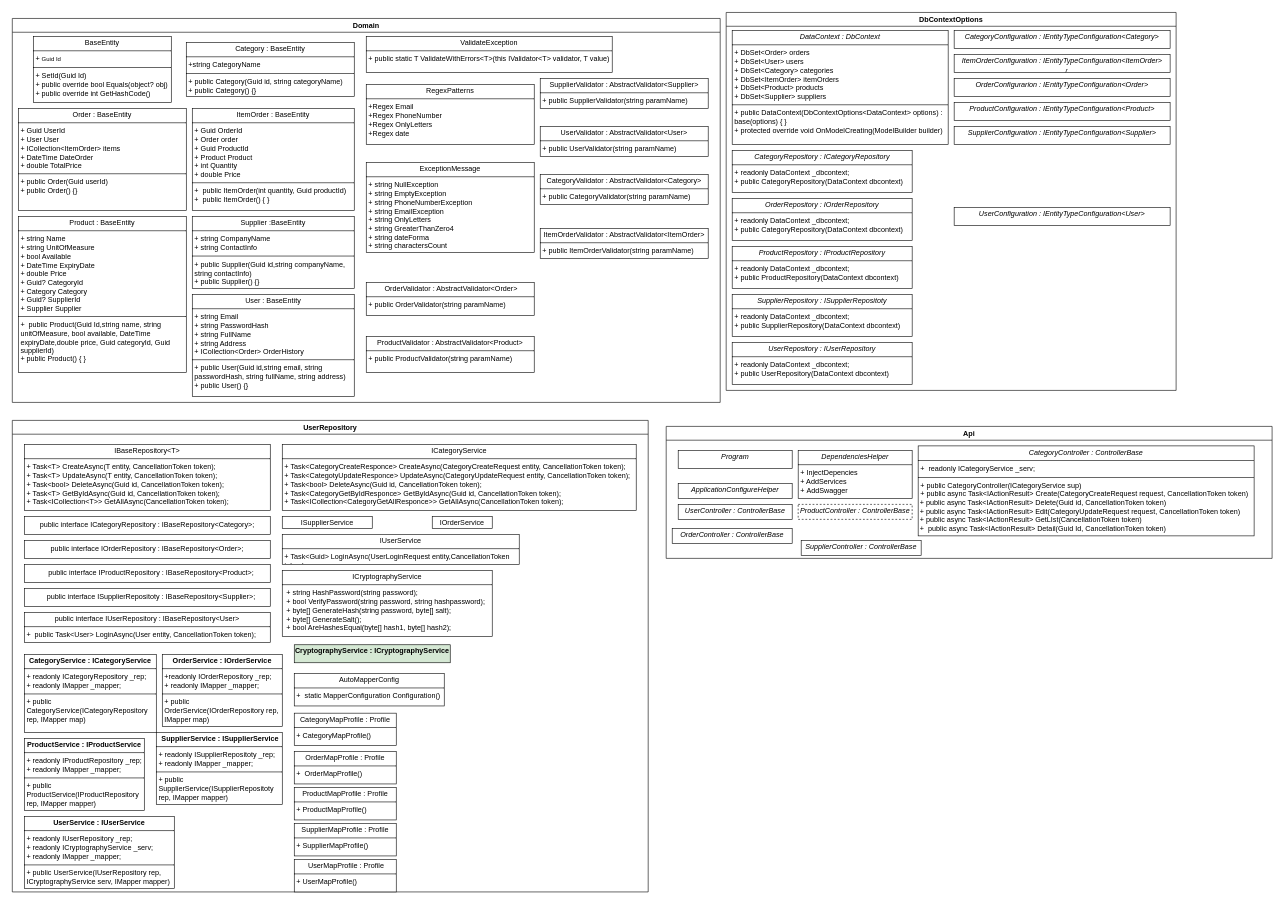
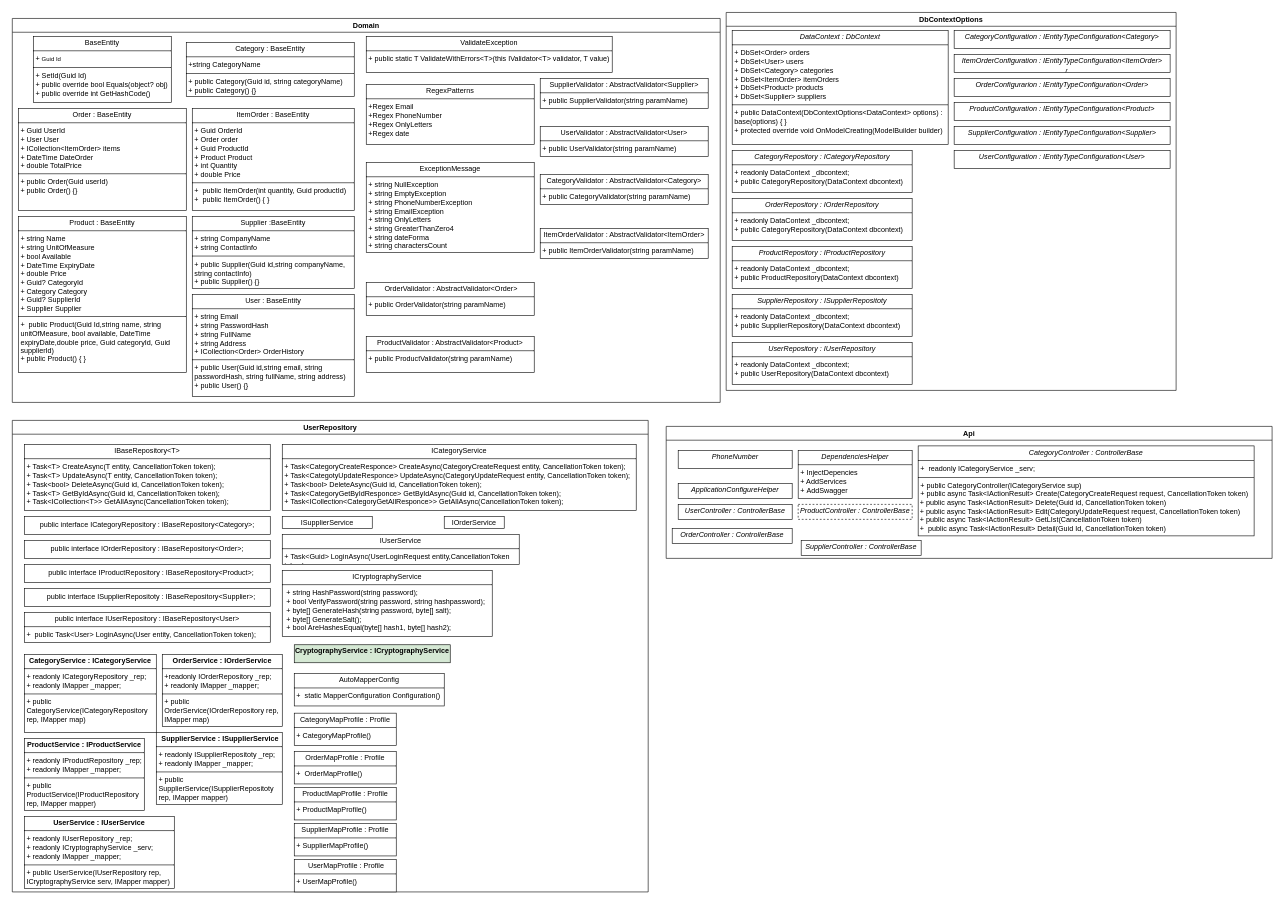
node "UserConfiguration : IEntityTypeConfiguration<User>": moved (1062, 216) -> (1062, 159)
node "Program": label "Program" -> "PhoneNumber"
node "IOrderService": moved (462, 522) -> (474, 522)
